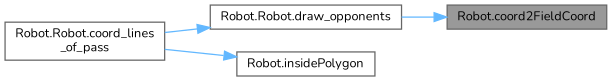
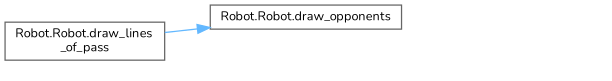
node "Robot.coord2FieldCoord": removed
node "Robot.Robot.coord_lines _of_pass": label "Robot.Robot.coord_lines _of_pass" -> "Robot.Robot.draw_lines _of_pass"
node "Robot.insidePolygon": removed
